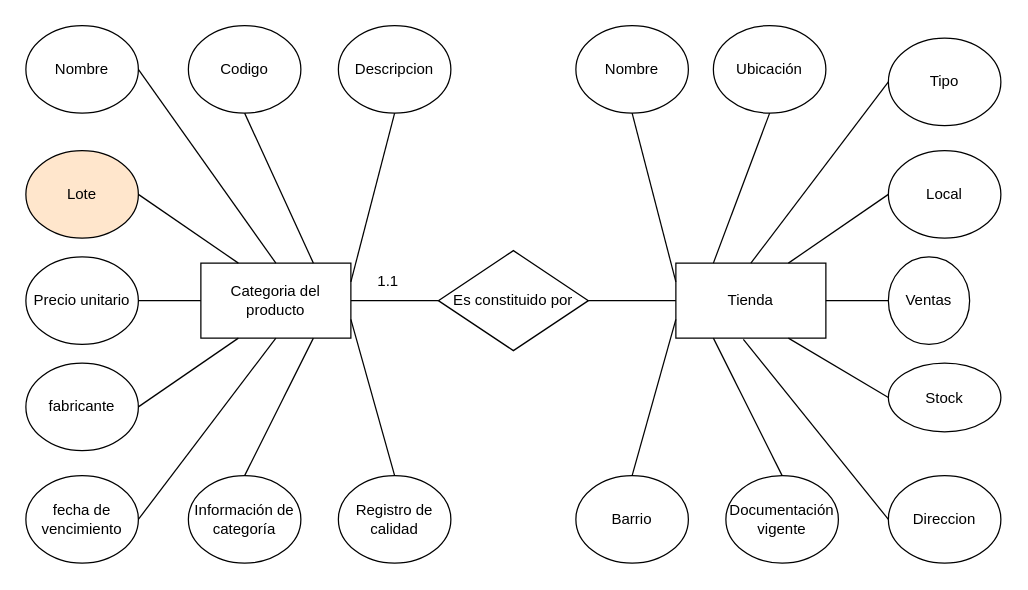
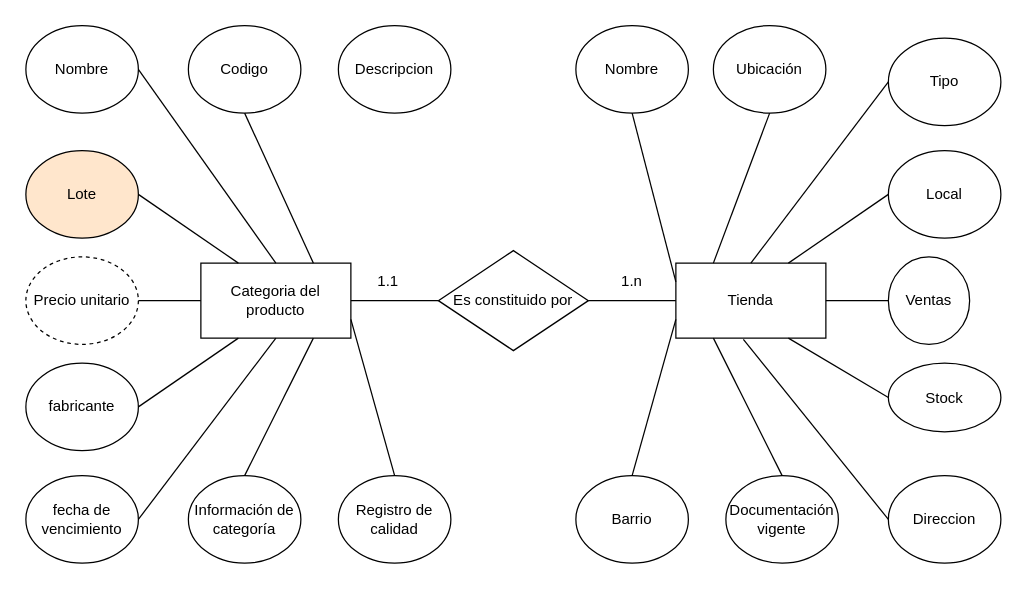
edge "Descripcion" -- "1.1": removed
node "1.n": added
node "Precio unitario": style solid -> dashed
